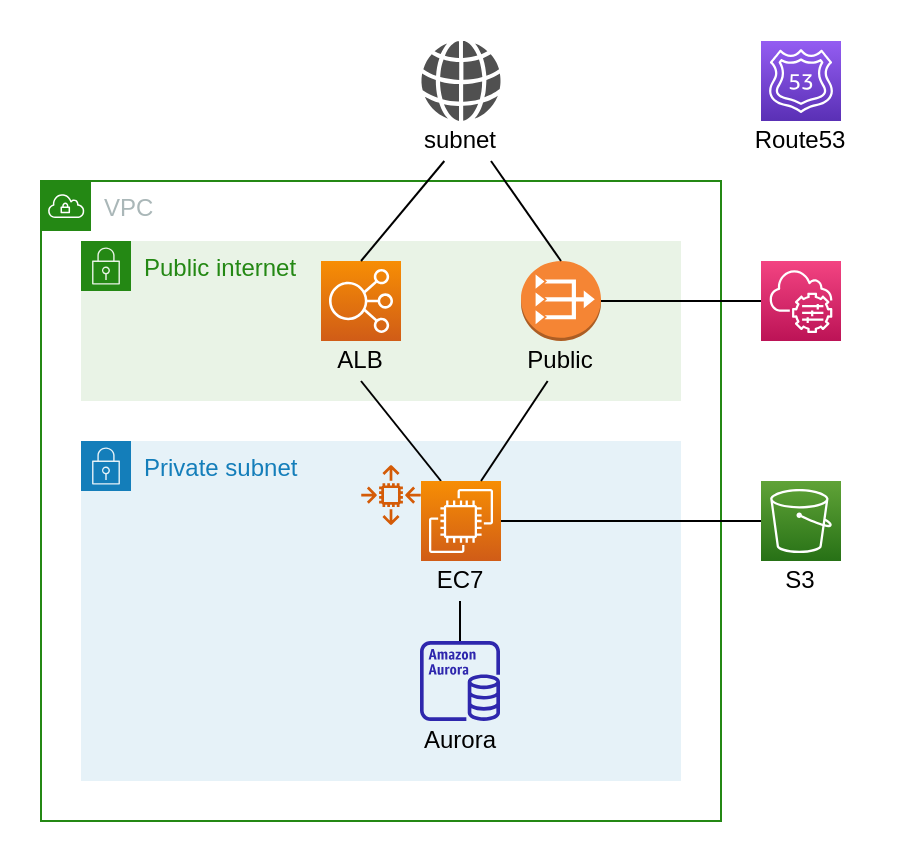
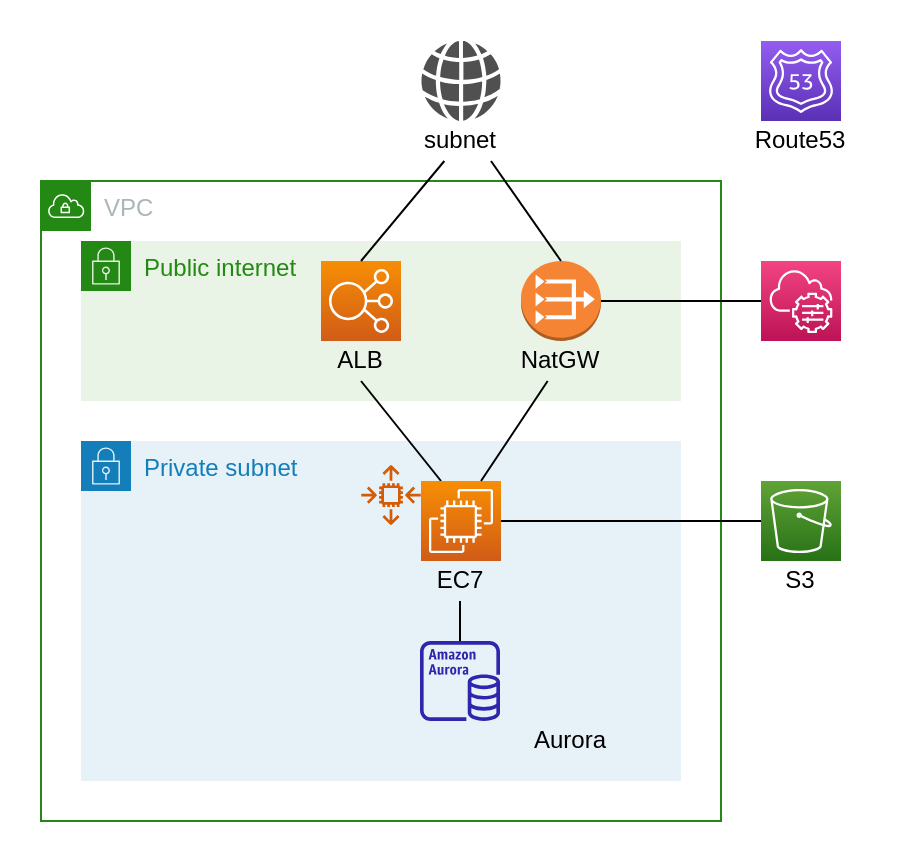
node "Public": label "Public" -> "NatGW"
node "Aurora": moved (461, 741) -> (571, 741)
